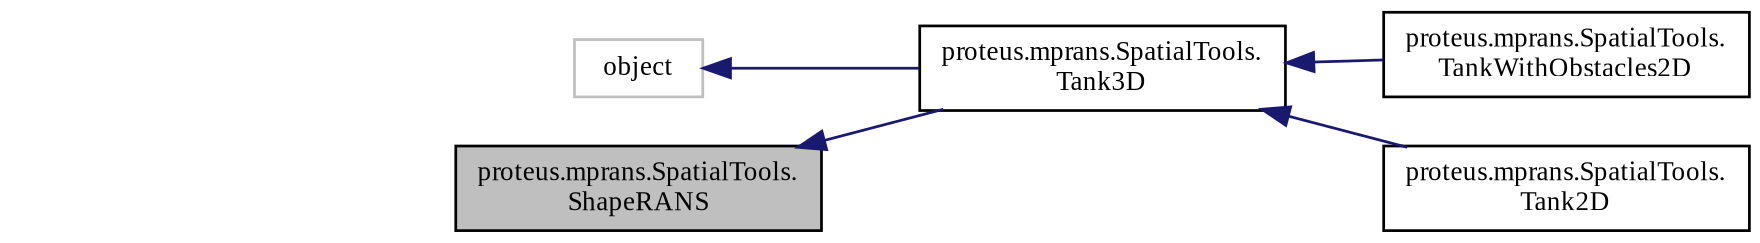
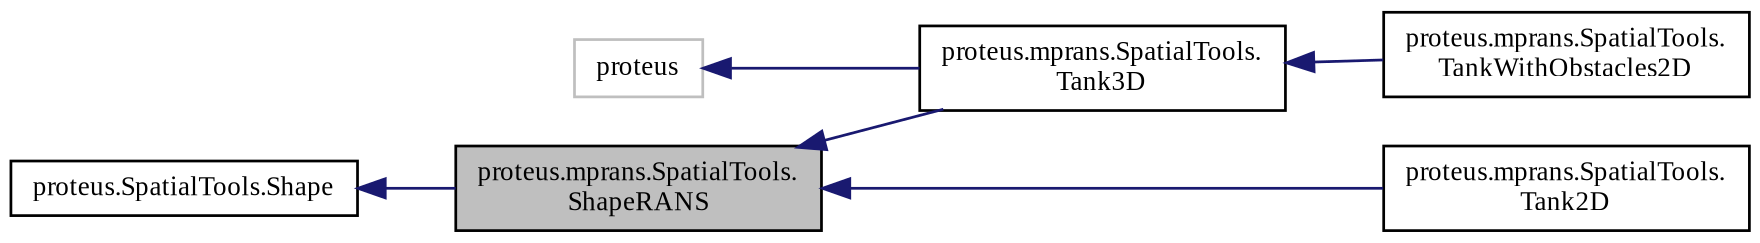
node "object": label "object" -> "proteus"
edge "proteus.mprans.SpatialTools. Tank2D" -> "proteus.mprans.SpatialTools. Tank3D": now "proteus.mprans.SpatialTools. Tank2D" -> "proteus.mprans.SpatialTools. ShapeRANS"
node "proteus.SpatialTools.Shape": added
